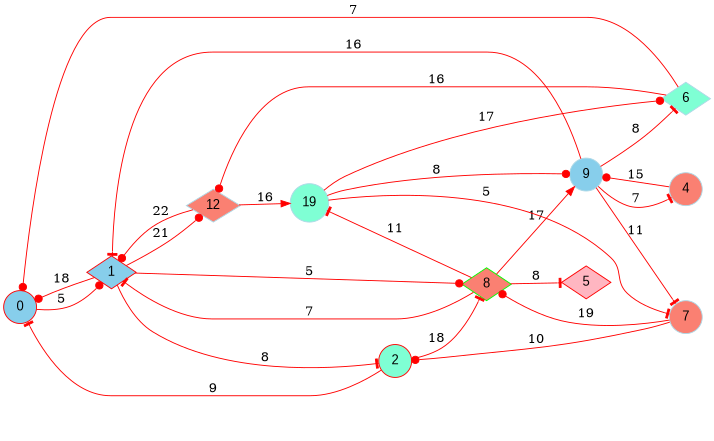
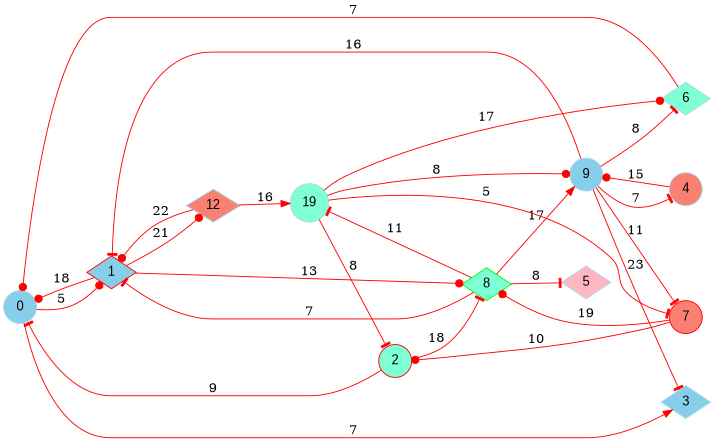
edge "6" -> "12": removed, label "16"
edge "1" -> "8": label "5" -> "13"
node "5": color red -> lightblue
node "8": fillcolor salmon -> aquamarine
node "0": color red -> lightblue
node "7": color lightblue -> red
edge "1" -> "2": now "19" -> "2"
node "3": added
